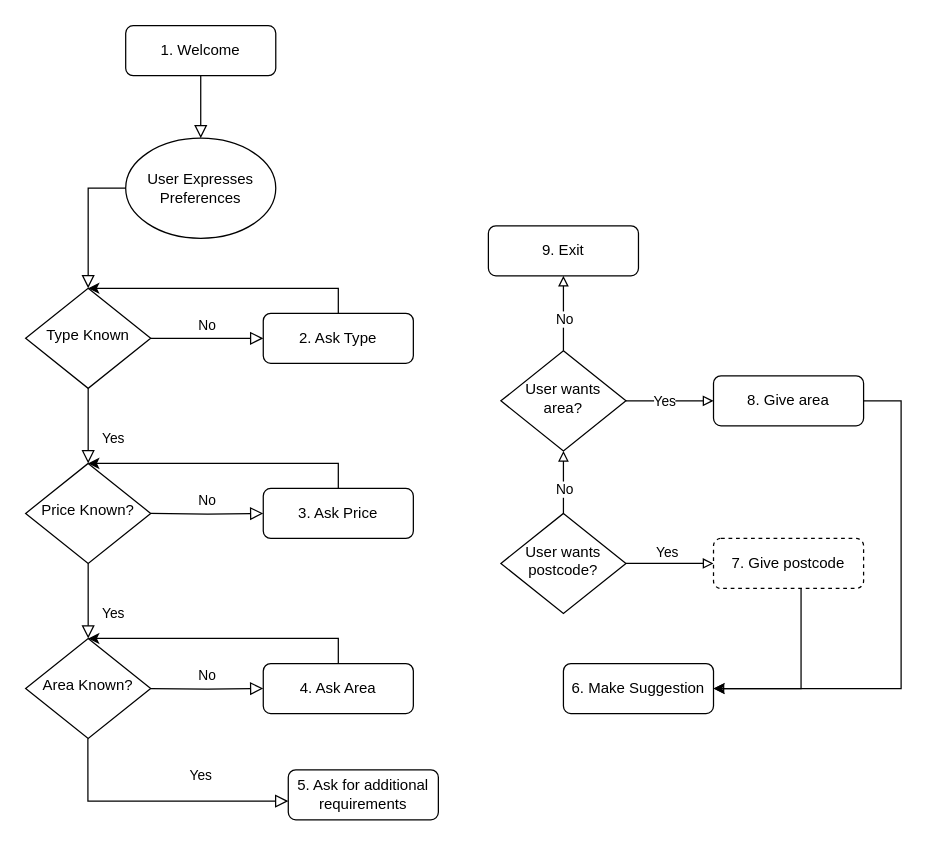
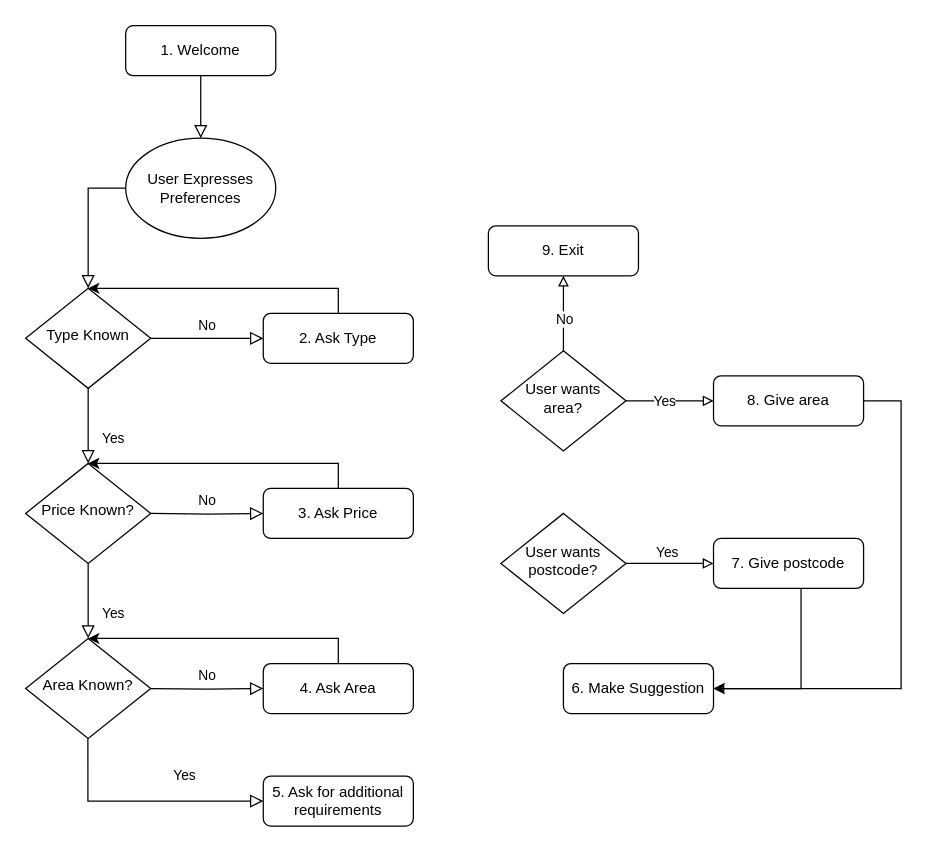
edge "User wants postcode?" -> "User wants area?": removed, label "No"
node "7. Give postcode": style dashed -> solid
node "5. Ask for additional requirements": moved (363, 794) -> (338, 801)
